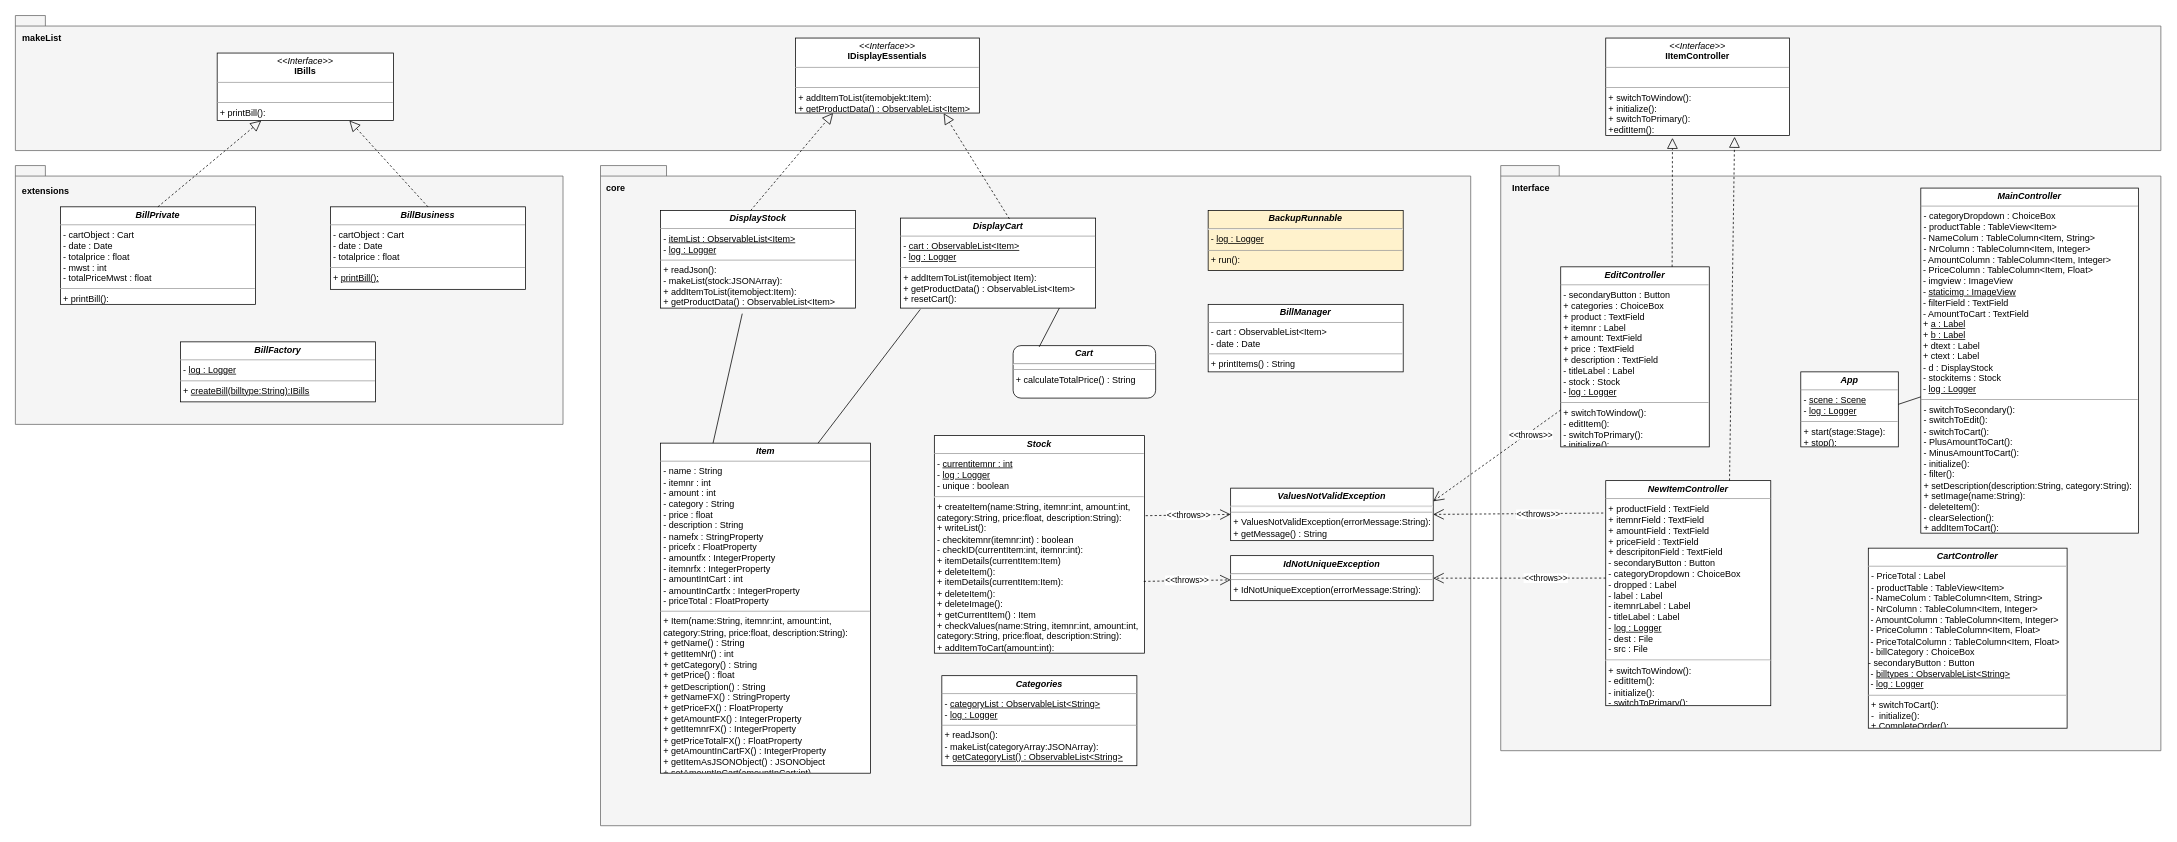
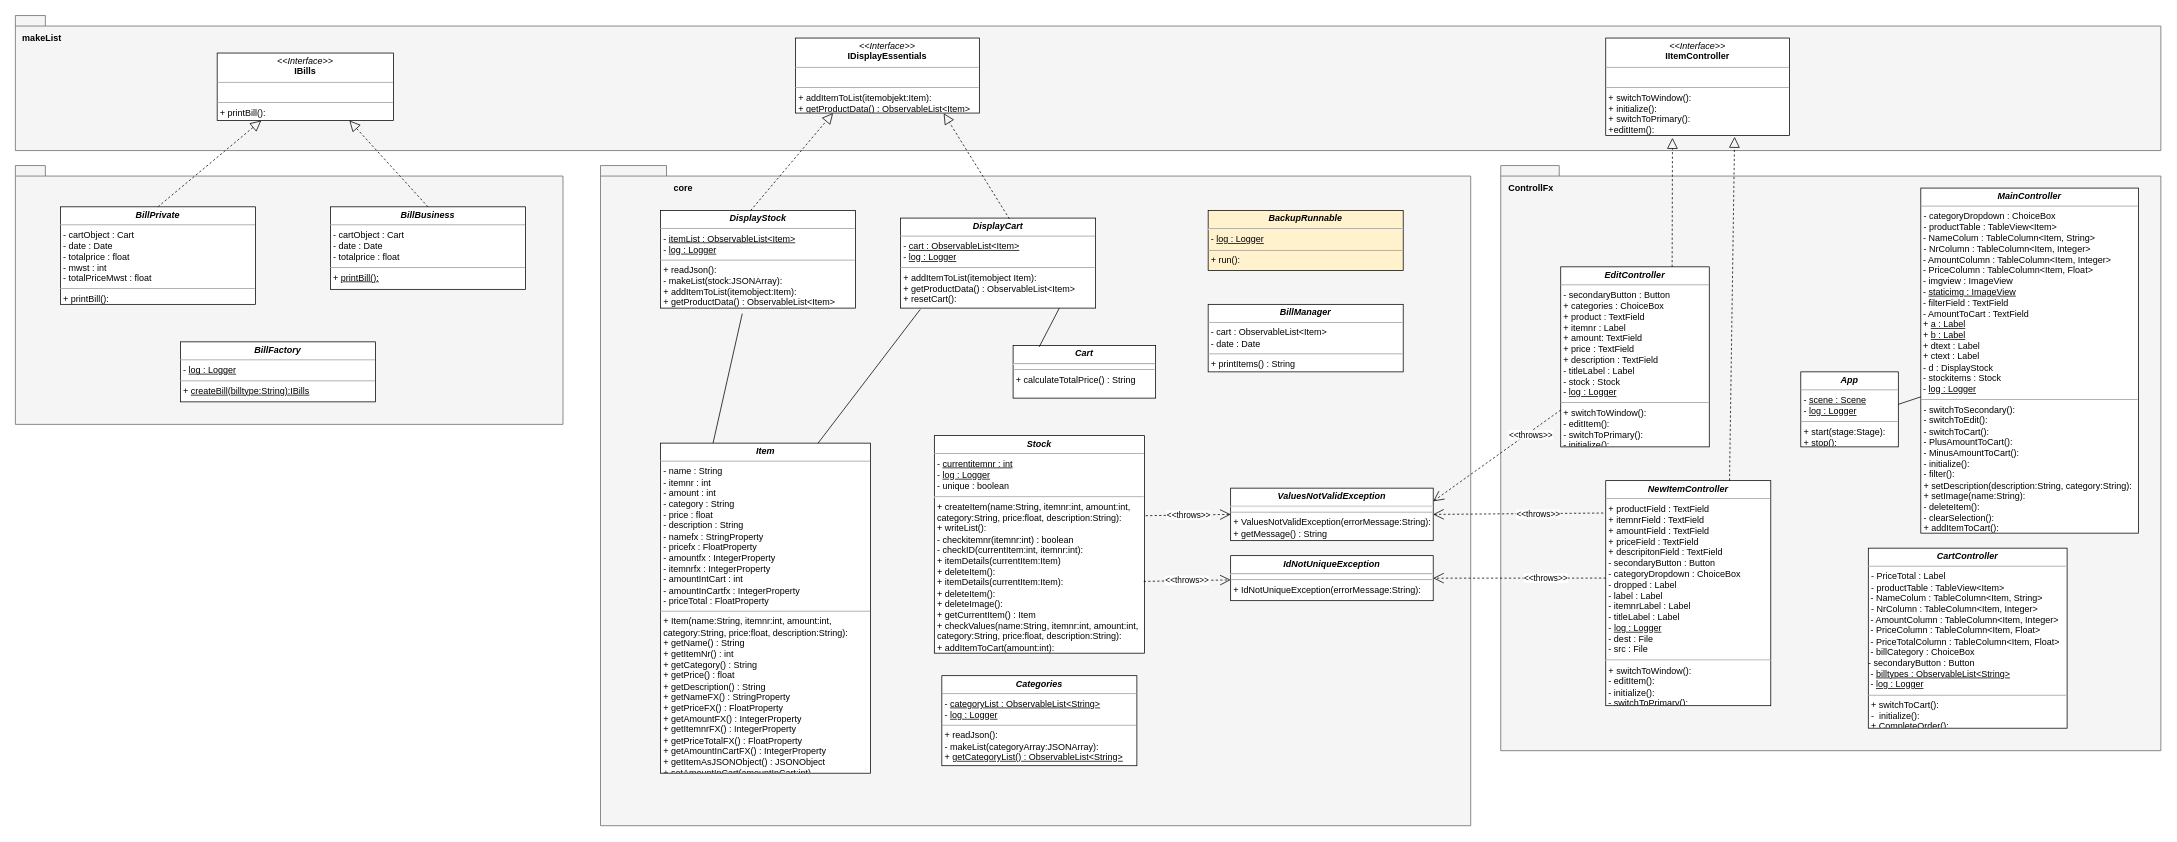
node "core": moved (615, 188) -> (683, 188)
node "Interface": label "Interface" -> "ControllFx"
node "extensions": removed
node "Cart + calculateTotalPrice() : String": shape rounded rectangle -> rectangle
